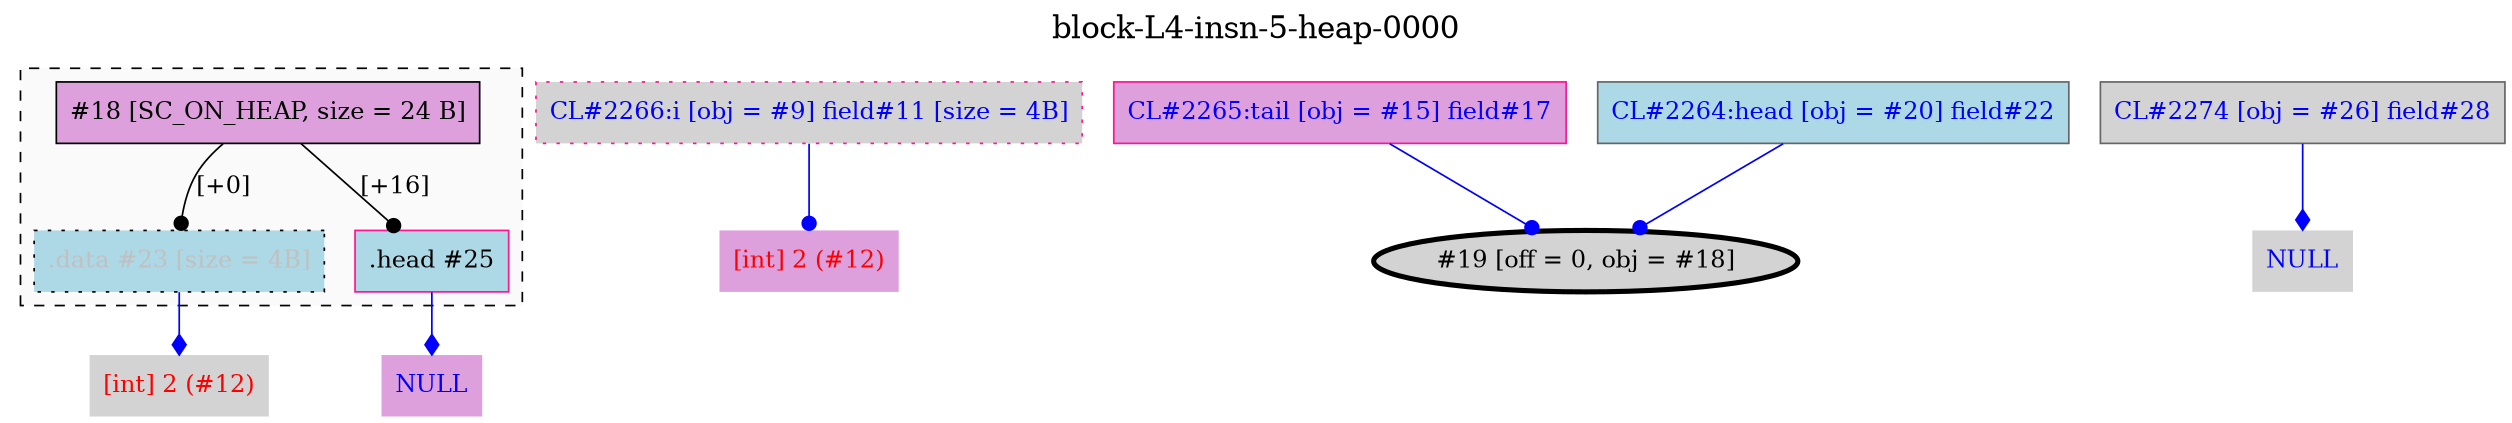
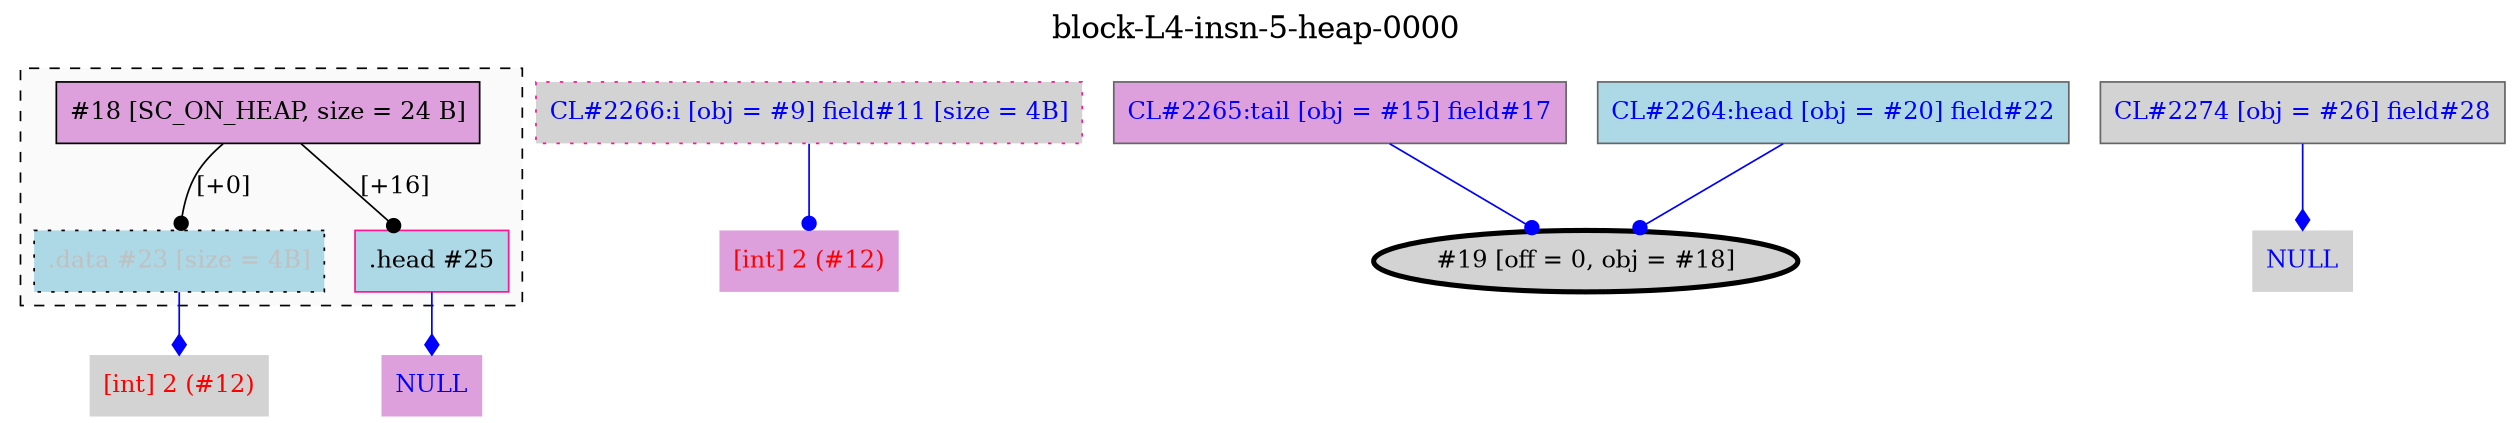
node "CL#2265:tail [obj = #15] field#17": color deeppink -> gray40
